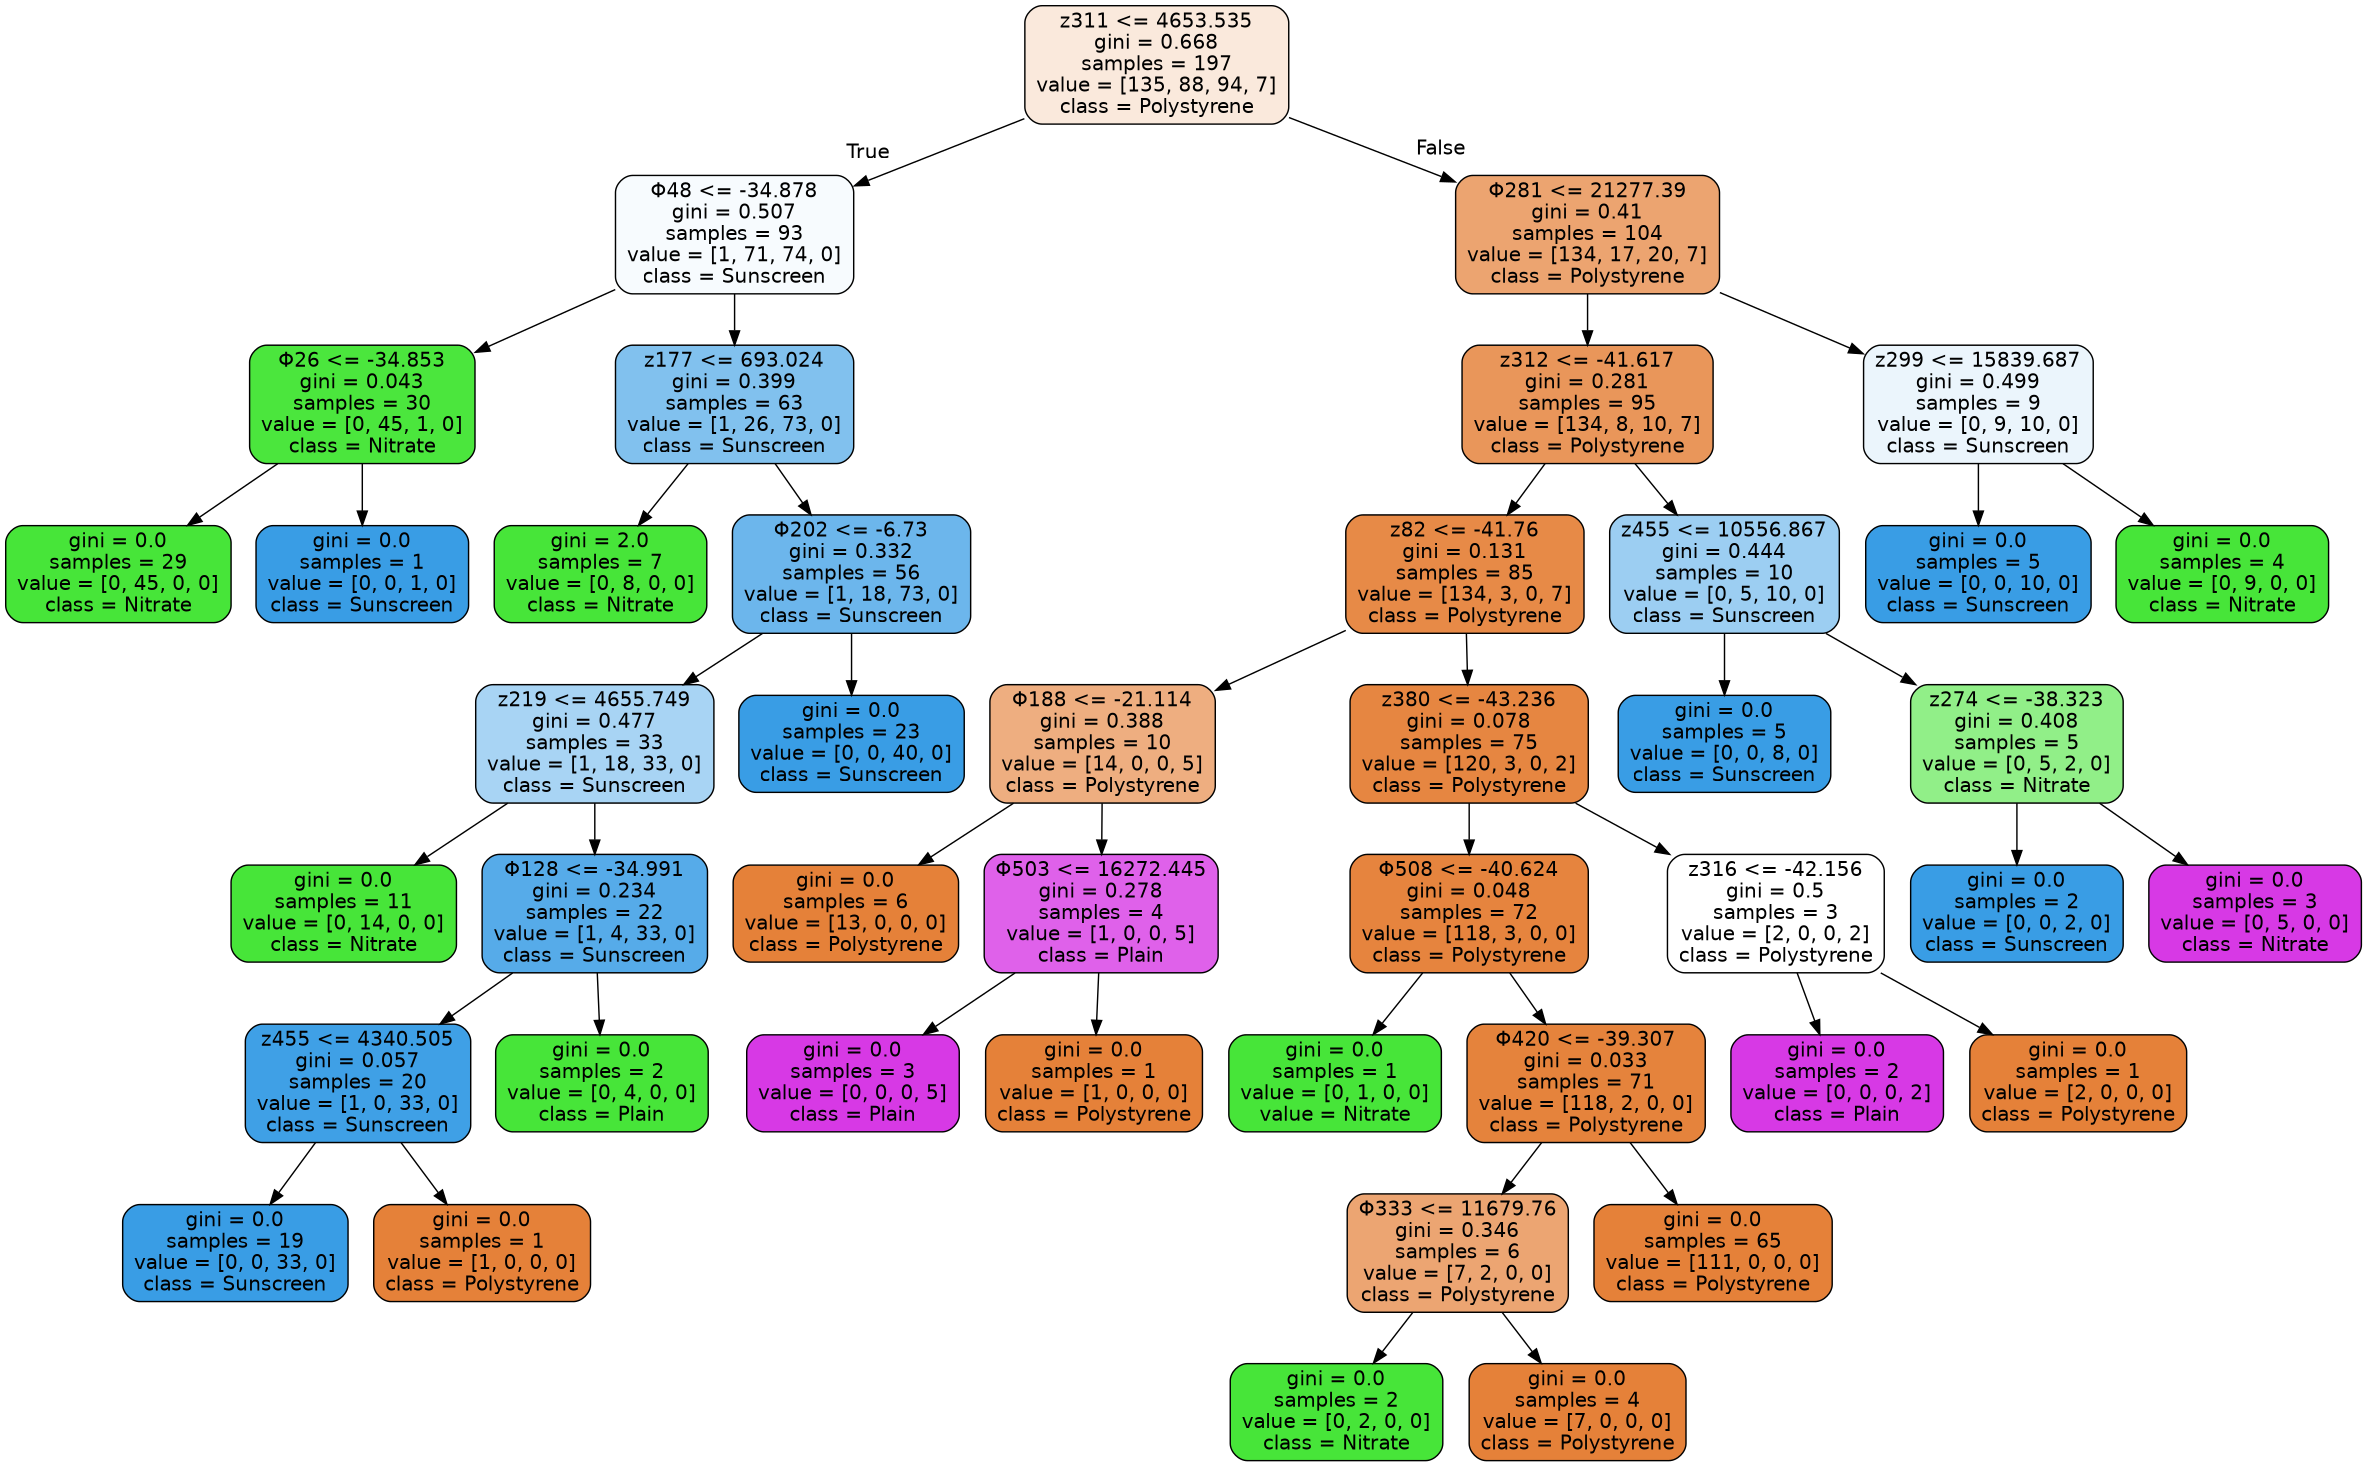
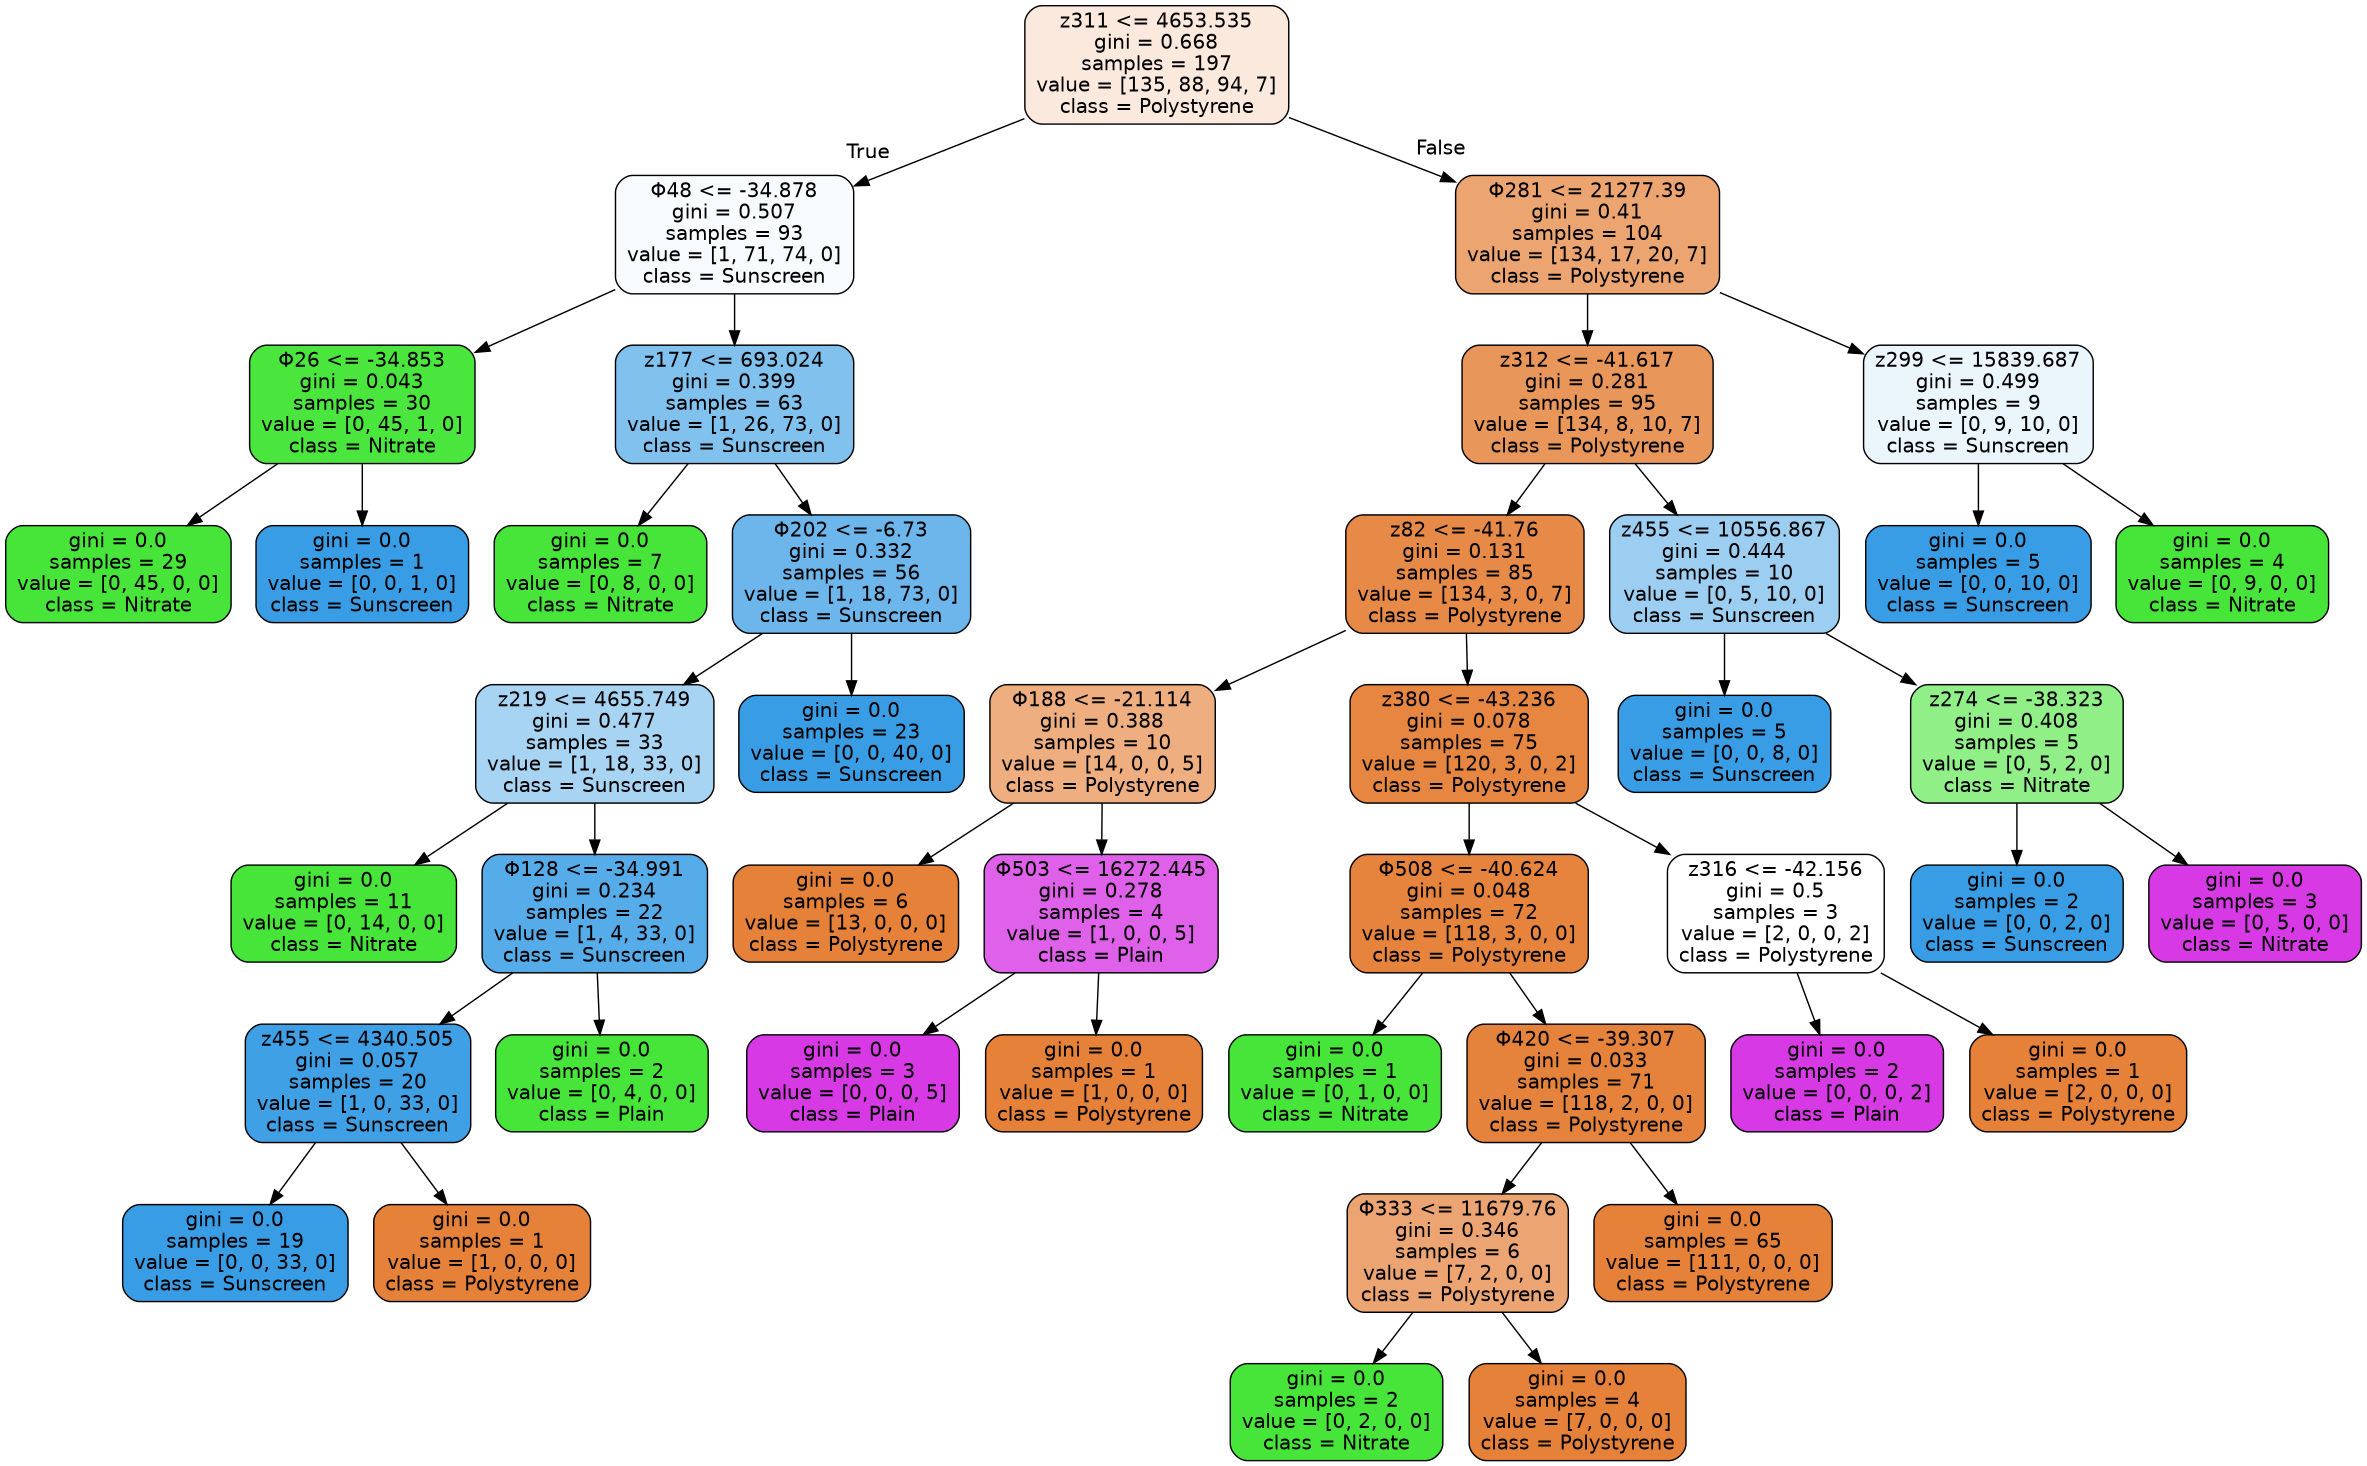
node "gini = 2.0 samples = 7 value = [0, 8, 0, 0] class = Nitrate": label "gini = 2.0 samples = 7 value = [0, 8, 0, 0] class = Nitrate" -> "gini = 0.0 samples = 7 value = [0, 8, 0, 0] class = Nitrate"
node "gini = 0.0 samples = 1 value = [0, 1, 0, 0] value = Nitrate": label "gini = 0.0 samples = 1 value = [0, 1, 0, 0] value = Nitrate" -> "gini = 0.0 samples = 1 value = [0, 1, 0, 0] class = Nitrate"
